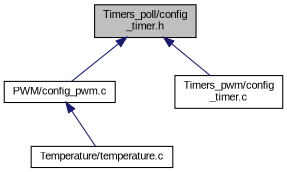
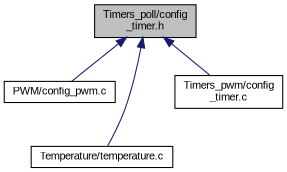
edge "Temperature/temperature.c" -> "PWM/config_pwm.c": now "Temperature/temperature.c" -> "Timers_poll/config _timer.h"
